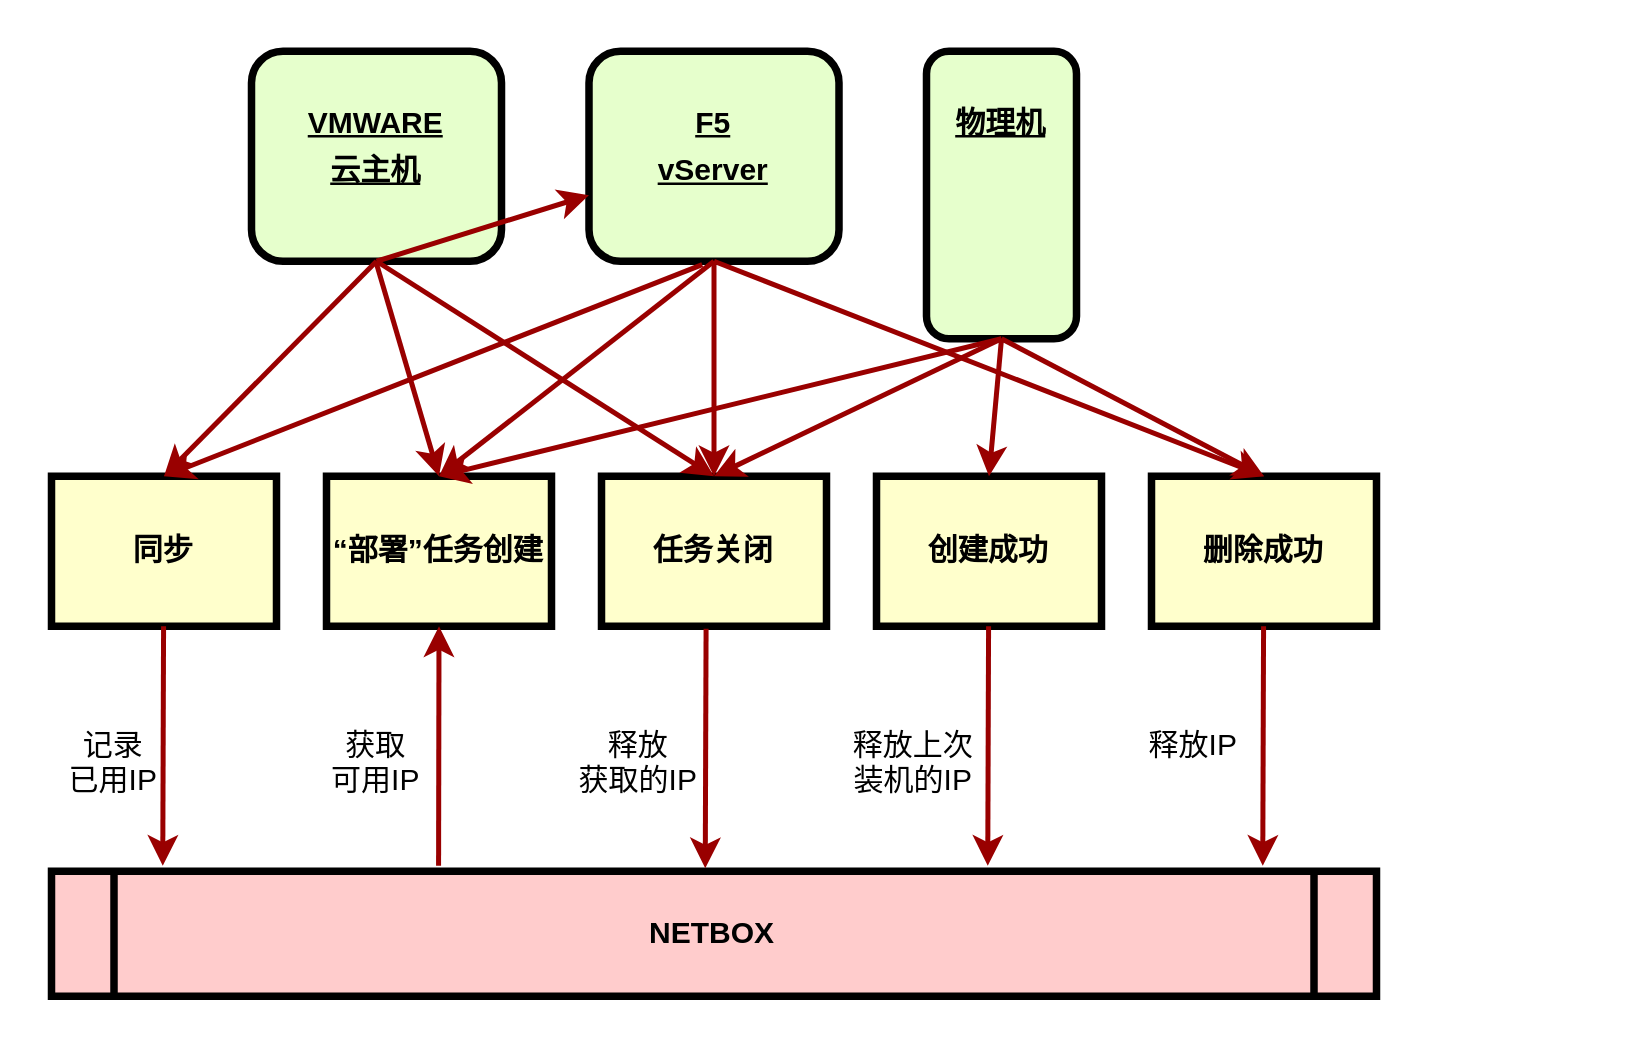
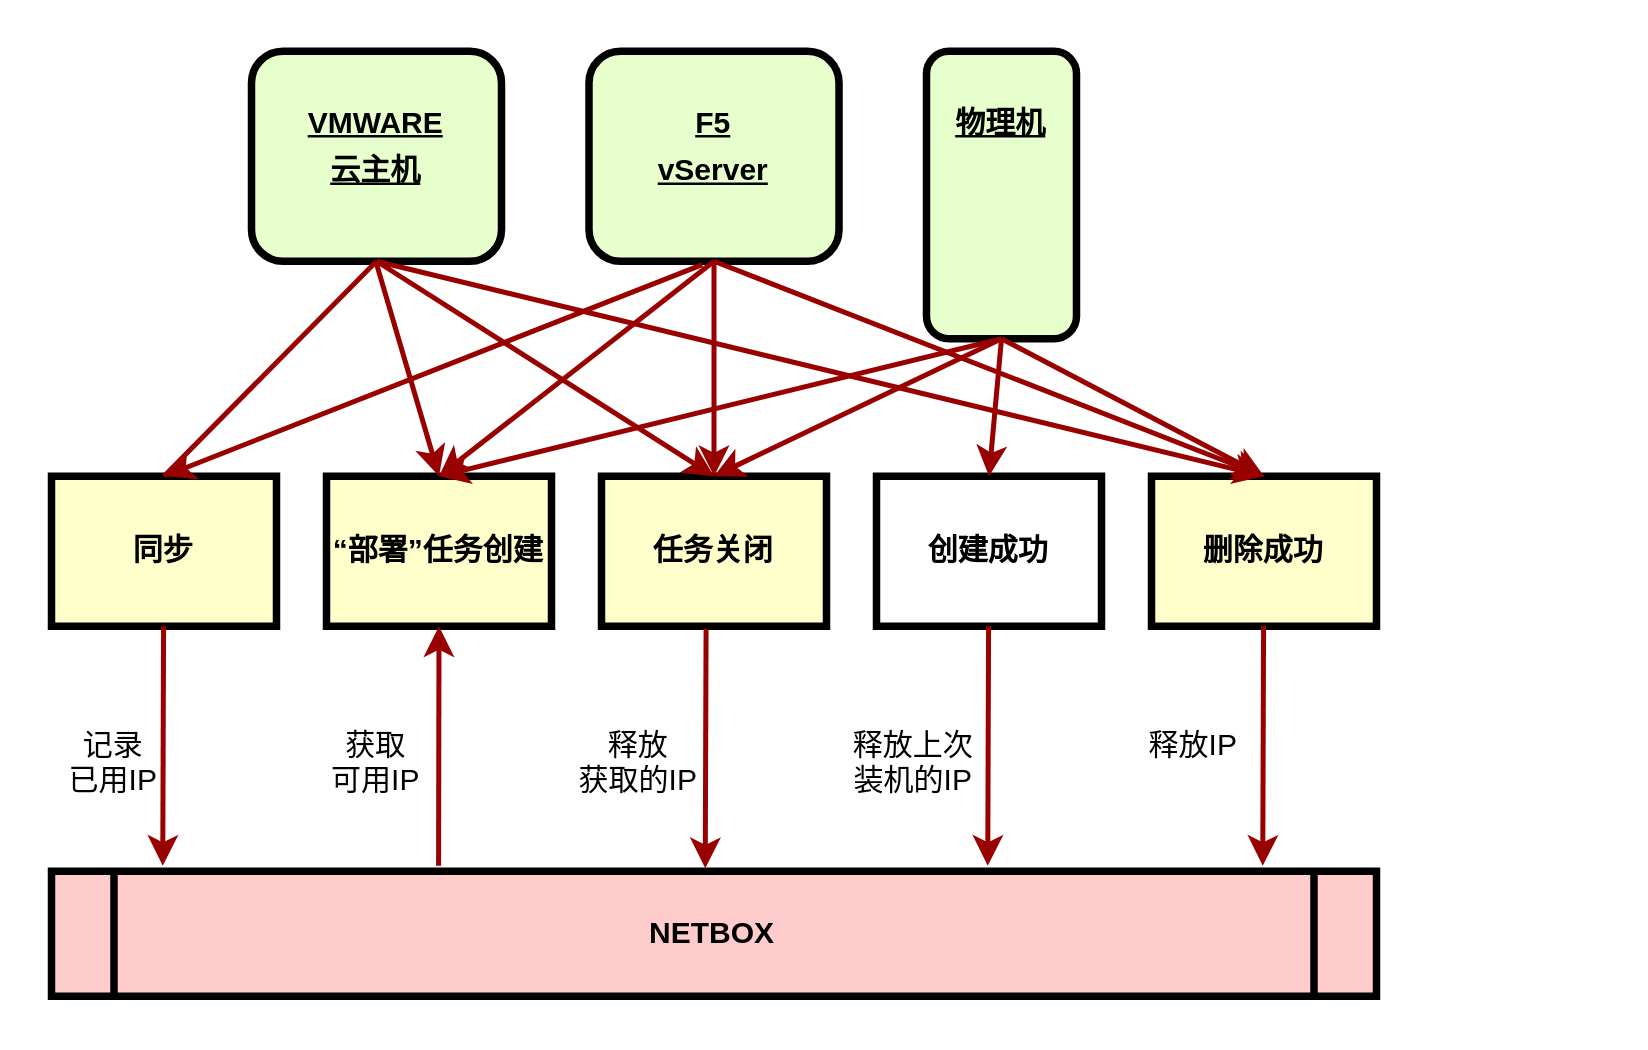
edge "VMWARE 云主机" -> "F5 vServer": now "VMWARE 云主机" -> "删除成功"
edge "VMWARE 云主机" -> "同步": arrowhead classic -> none
node "创建成功": fillcolor #ffffcc -> #ffffff
